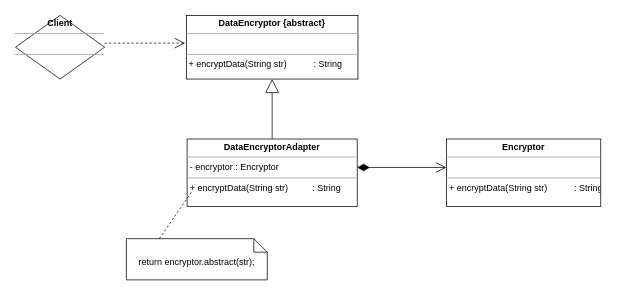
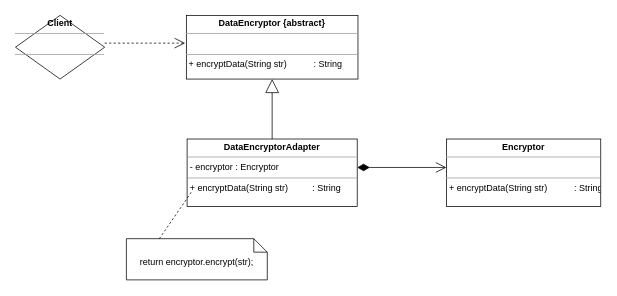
node "return encryptor.abstract(str);": label "return encryptor.abstract(str);" -> "return encryptor.encrypt(str);"
